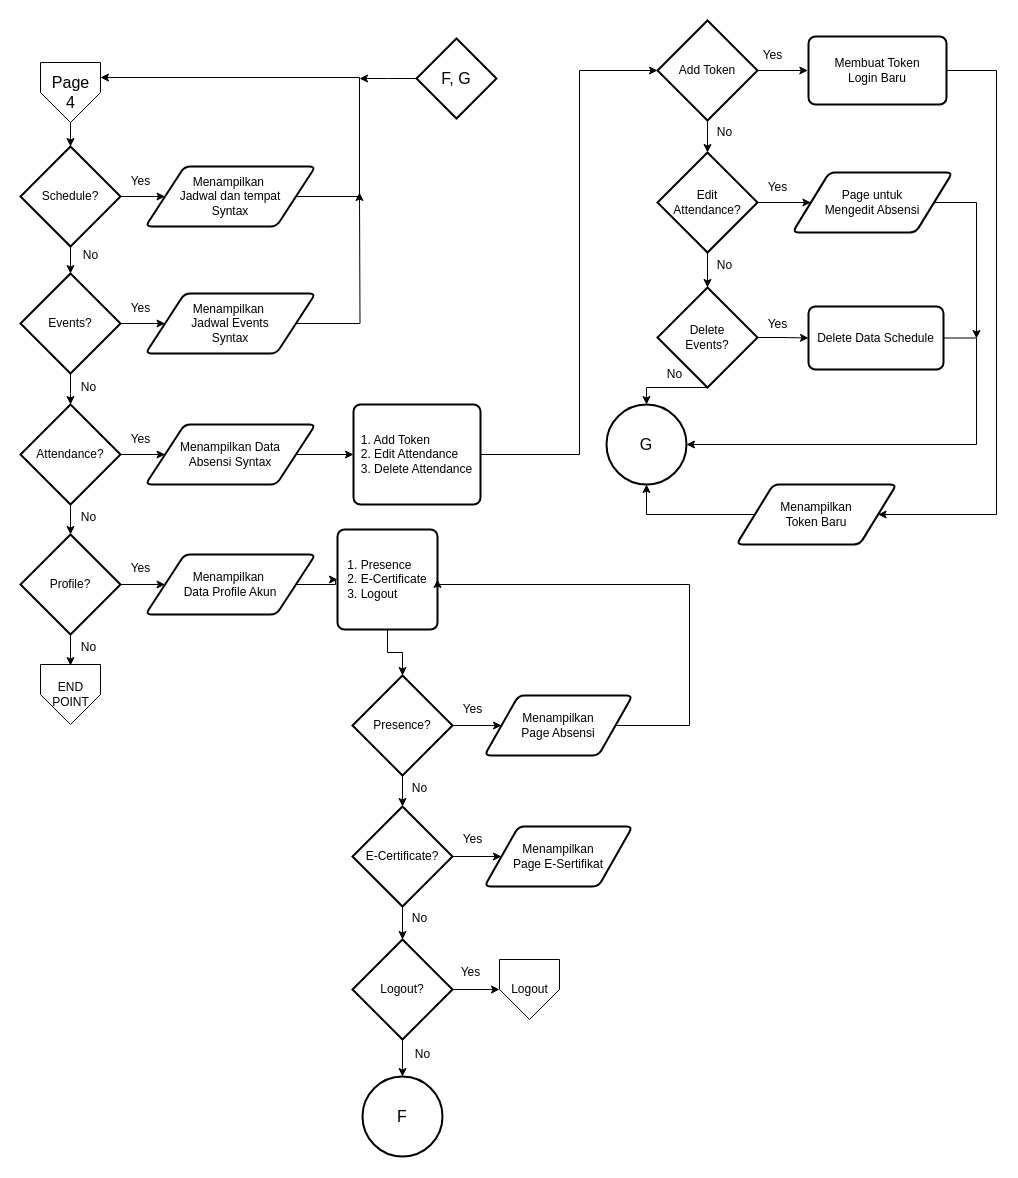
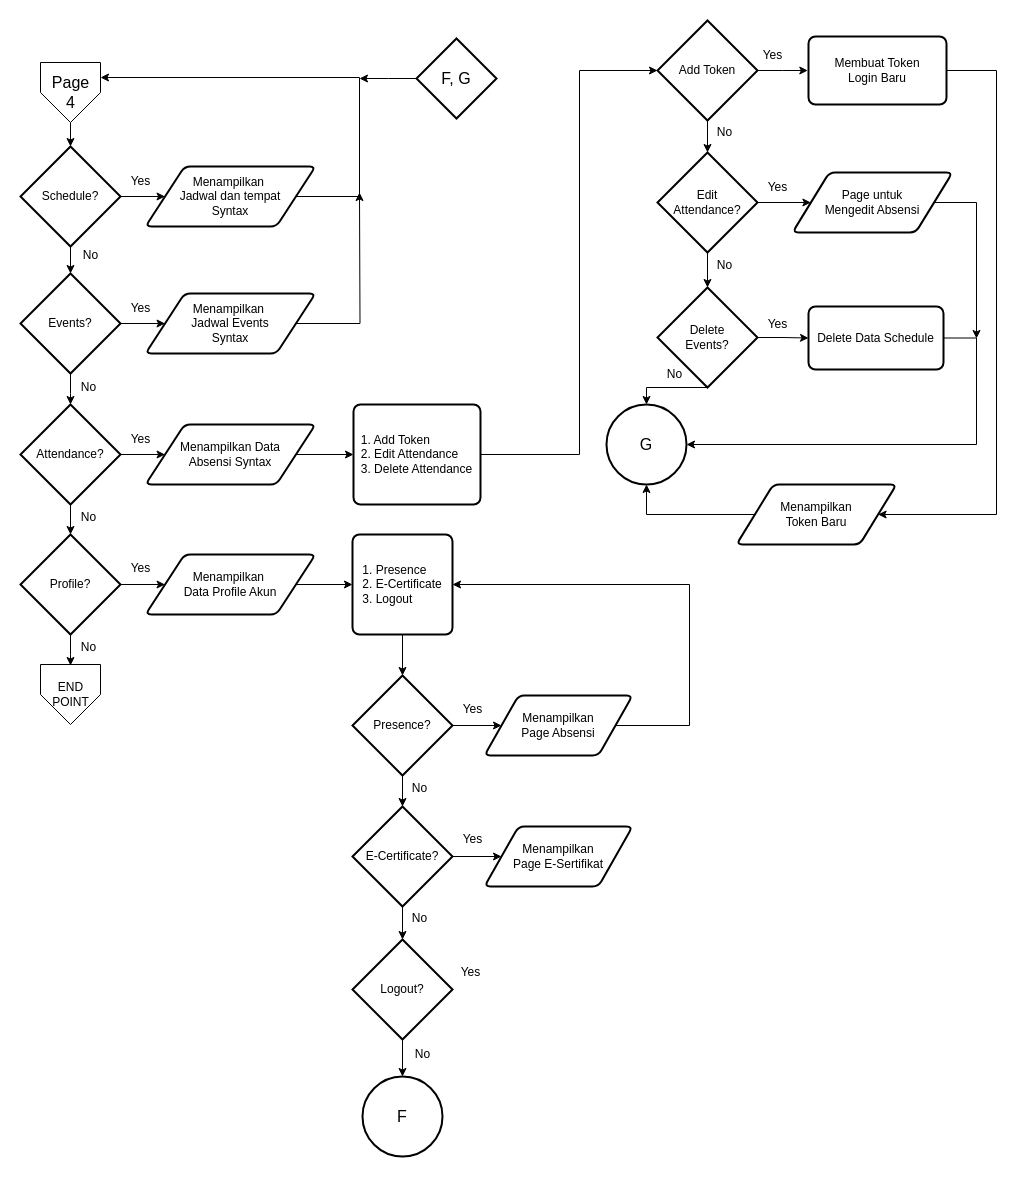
node "1. Presence 2. E-Certificate 3. Logout": moved (388, 580) -> (403, 585)
edge "Logout?" -> "Logout": removed
node "Logout": removed
